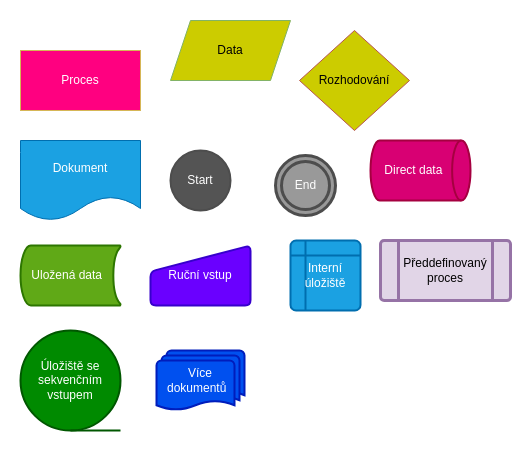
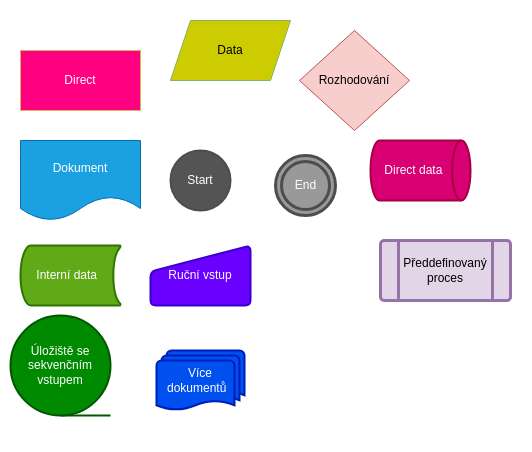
node "Proces": label "Proces" -> "Direct"
node "Rozhodování": fillcolor #cccc00 -> #f8cecc
node "Uložená data": label "Uložená data" -> "Interní data"
node "Interní úložiště": removed
node "Úložiště se sekvenčním vstupem": moved (71, 381) -> (61, 366)
